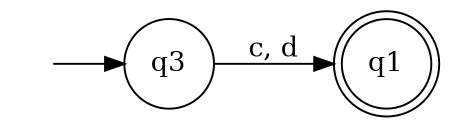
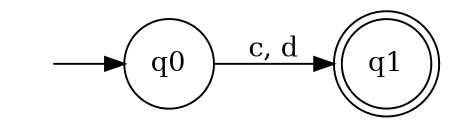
node "q3": label "q3" -> "q0"
